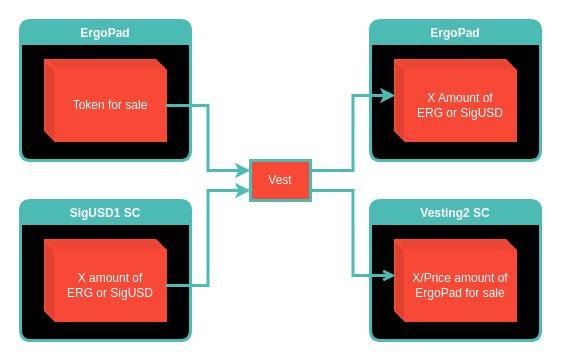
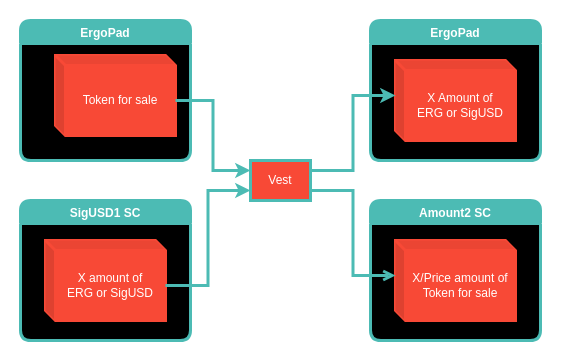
node "Token for sale": moved (106, 101) -> (116, 96)
node "Vesting2 SC": label "Vesting2 SC" -> "Amount2 SC"
node "X/Price amount of ErgoPad for sale": label "X/Price amount of ErgoPad for sale" -> "X/Price amount of Token for sale"
